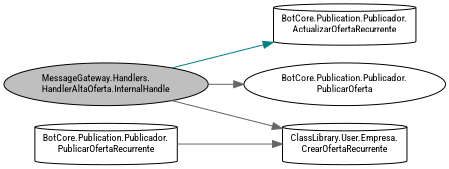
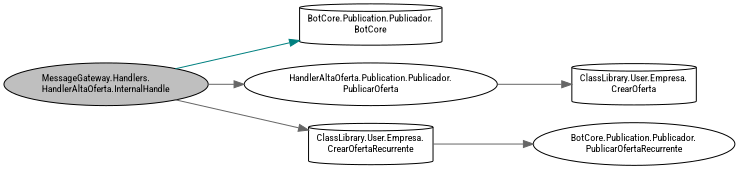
node "BotCore.Publication.Publicador. ActualizarOfertaRecurrente": label "BotCore.Publication.Publicador. ActualizarOfertaRecurrente" -> "BotCore.Publication.Publicador. BotCore"
node "BotCore.Publication.Publicador. PublicarOferta": label "BotCore.Publication.Publicador. PublicarOferta" -> "HandlerAltaOferta.Publication.Publicador. PublicarOferta"
node "ClassLibrary.User.Empresa. CrearOferta": added
node "BotCore.Publication.Publicador. PublicarOfertaRecurrente": shape cylinder -> ellipse
edge "BotCore.Publication.Publicador. PublicarOfertaRecurrente" -> "ClassLibrary.User.Empresa. CrearOfertaRecurrente": reversed
